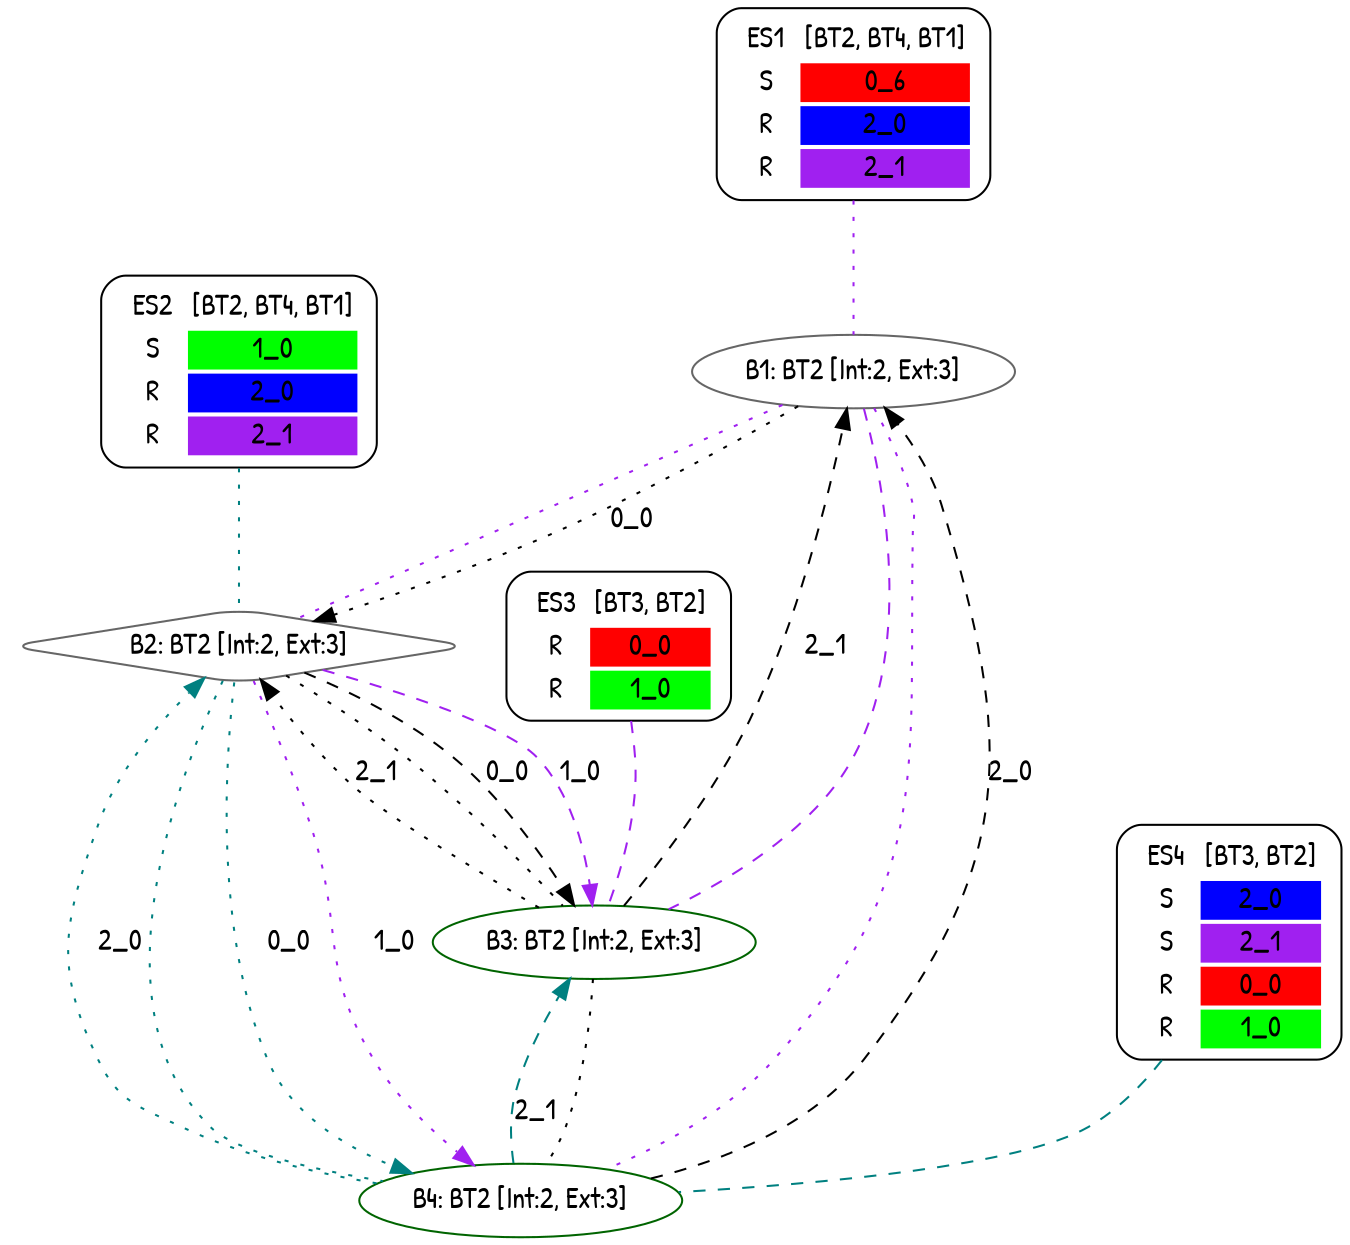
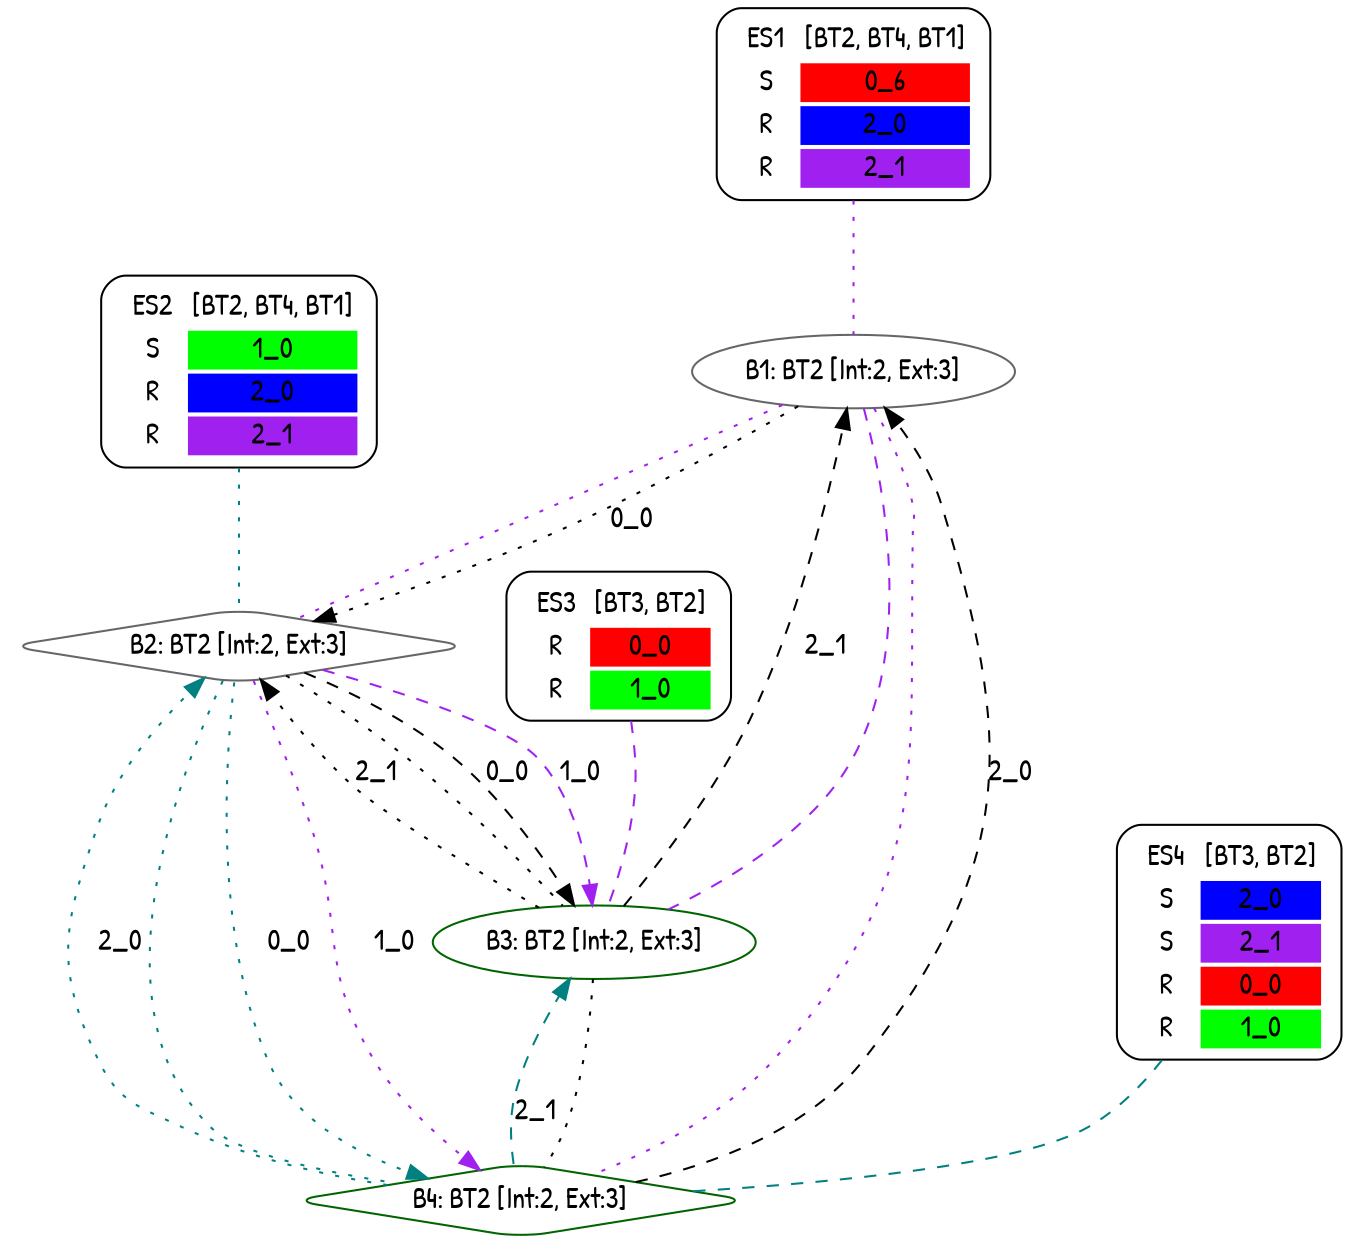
node "B4: BT2 [Int:2, Ext:3]": shape ellipse -> diamond
